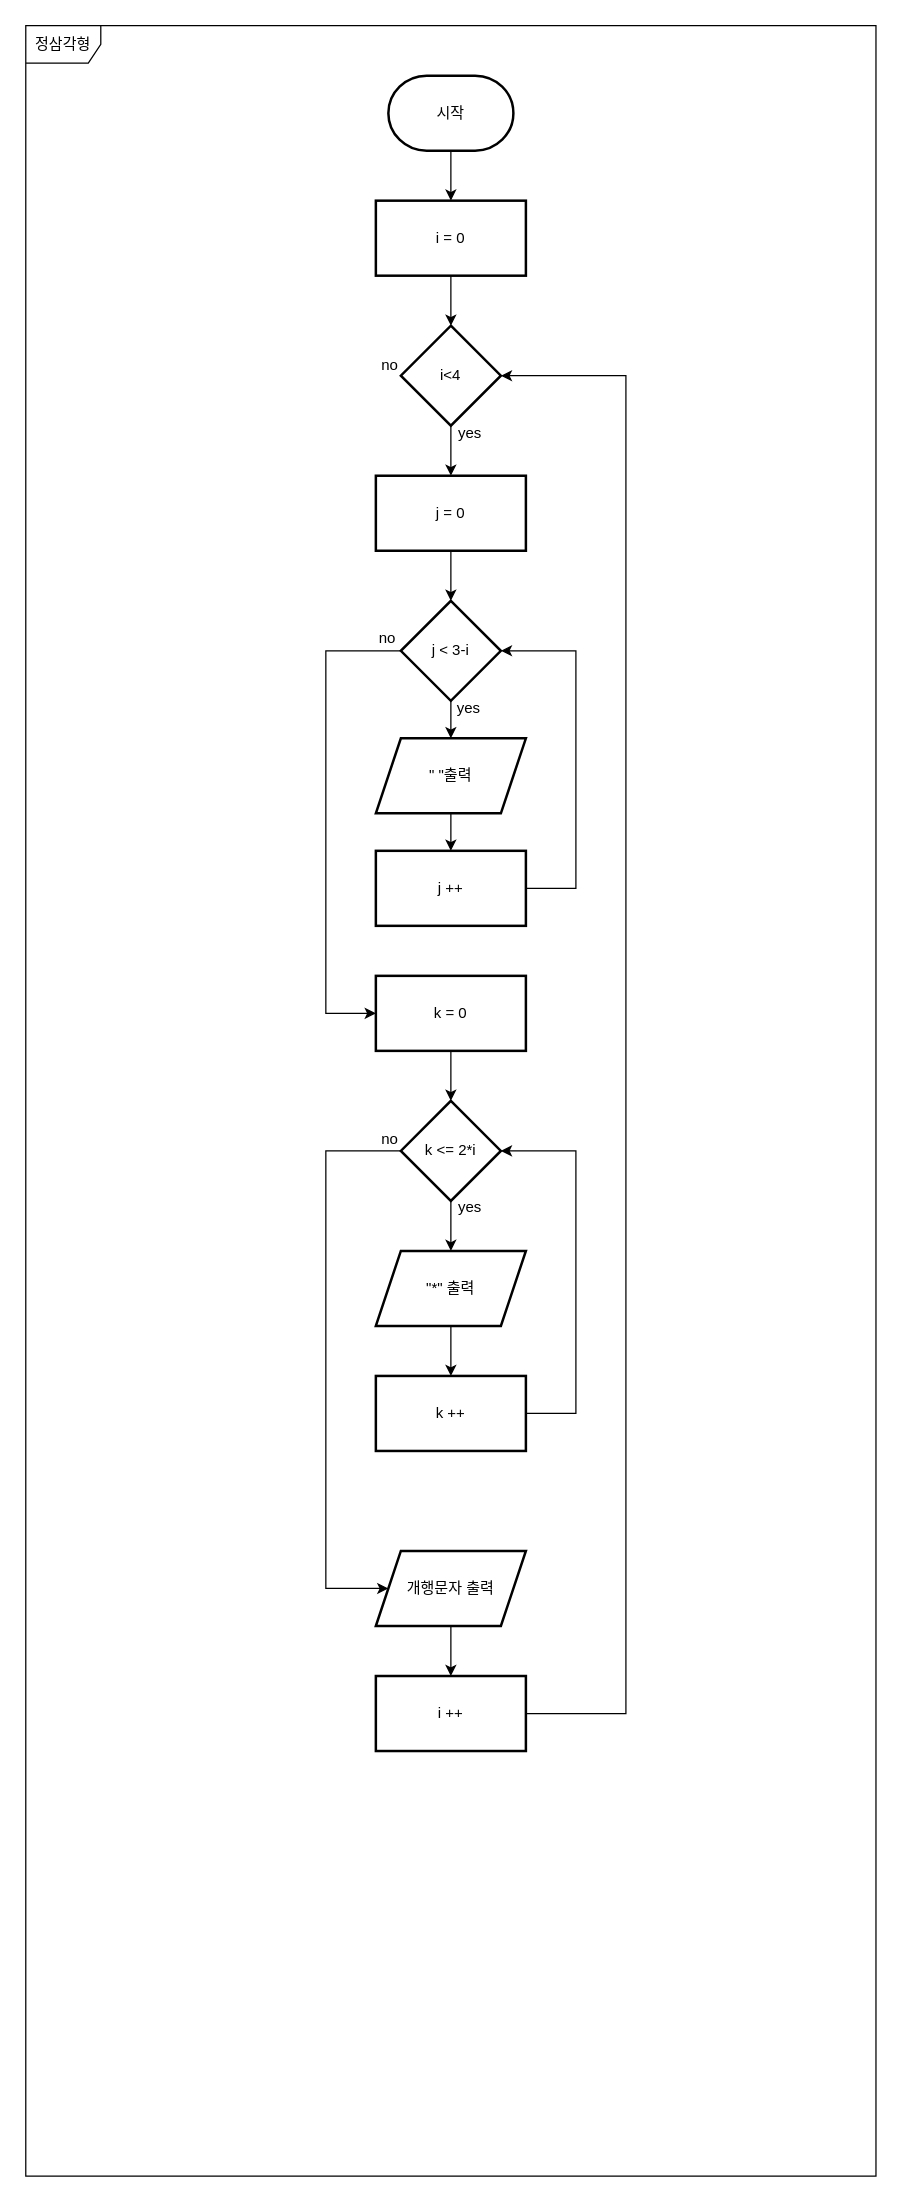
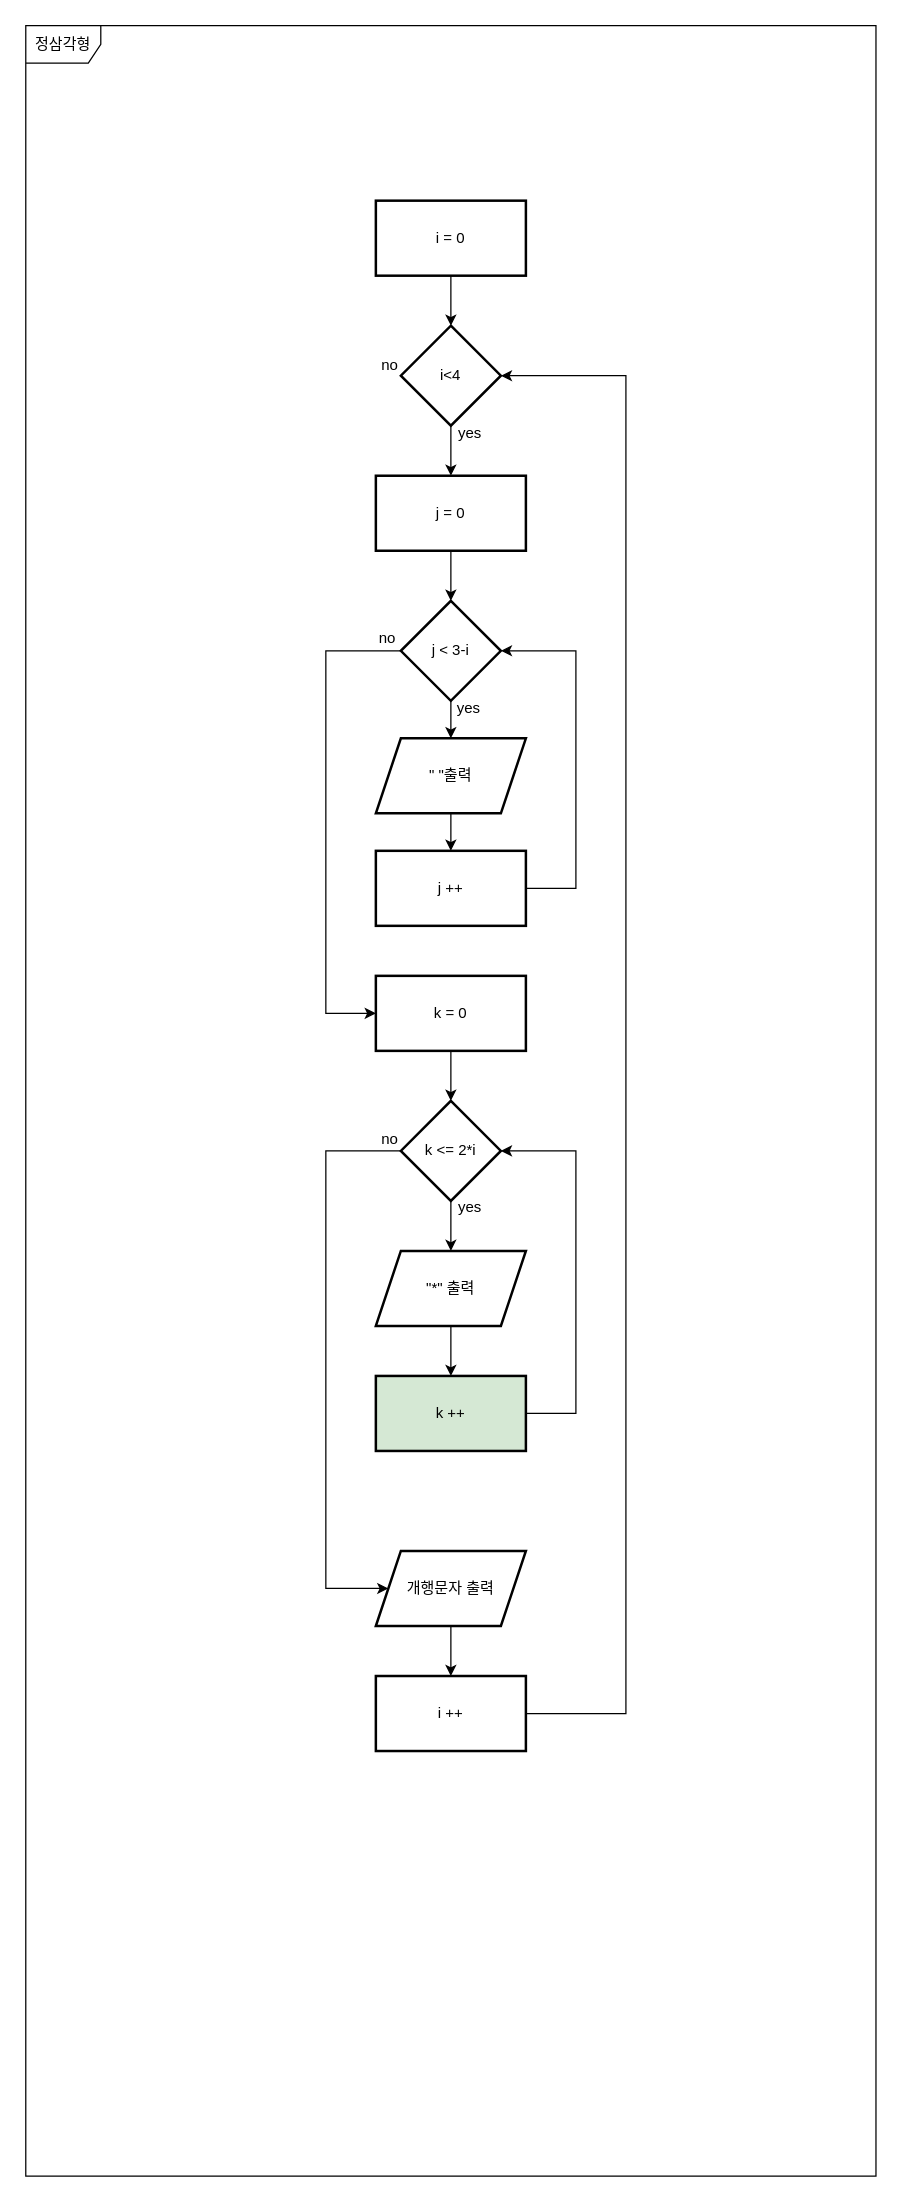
node "시작": removed
edge "시작" -> "i = 0": removed
node "k ++": fillcolor #ffffff -> #d5e8d4
